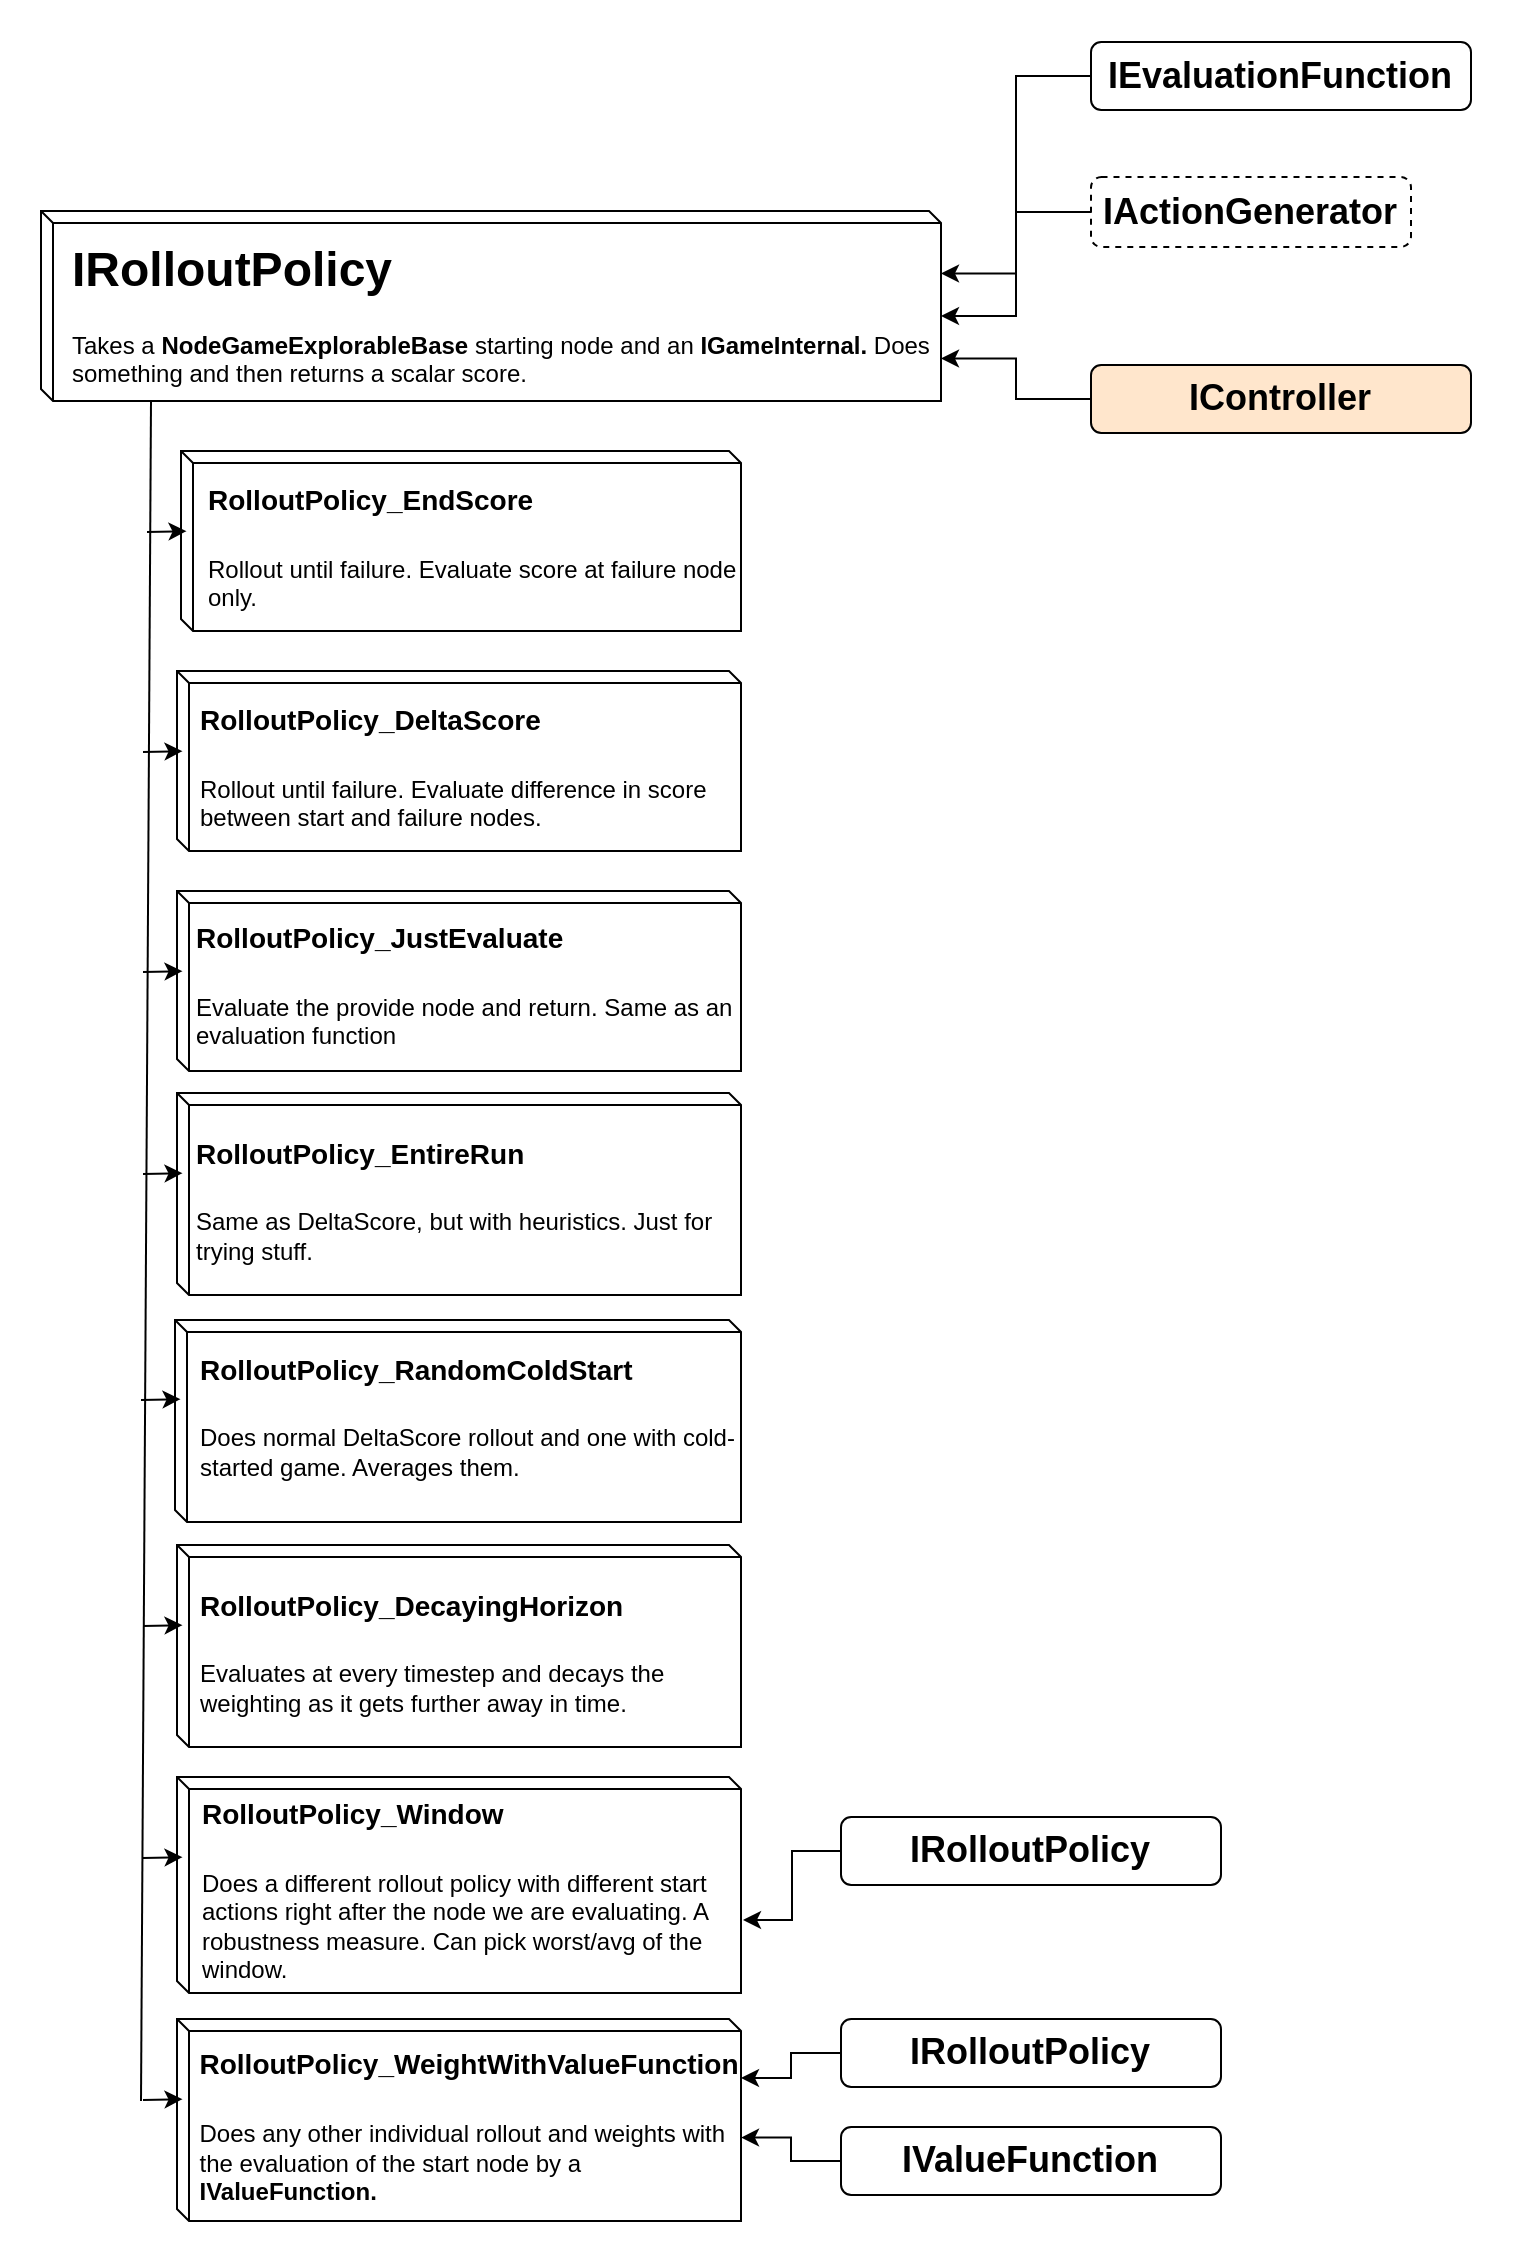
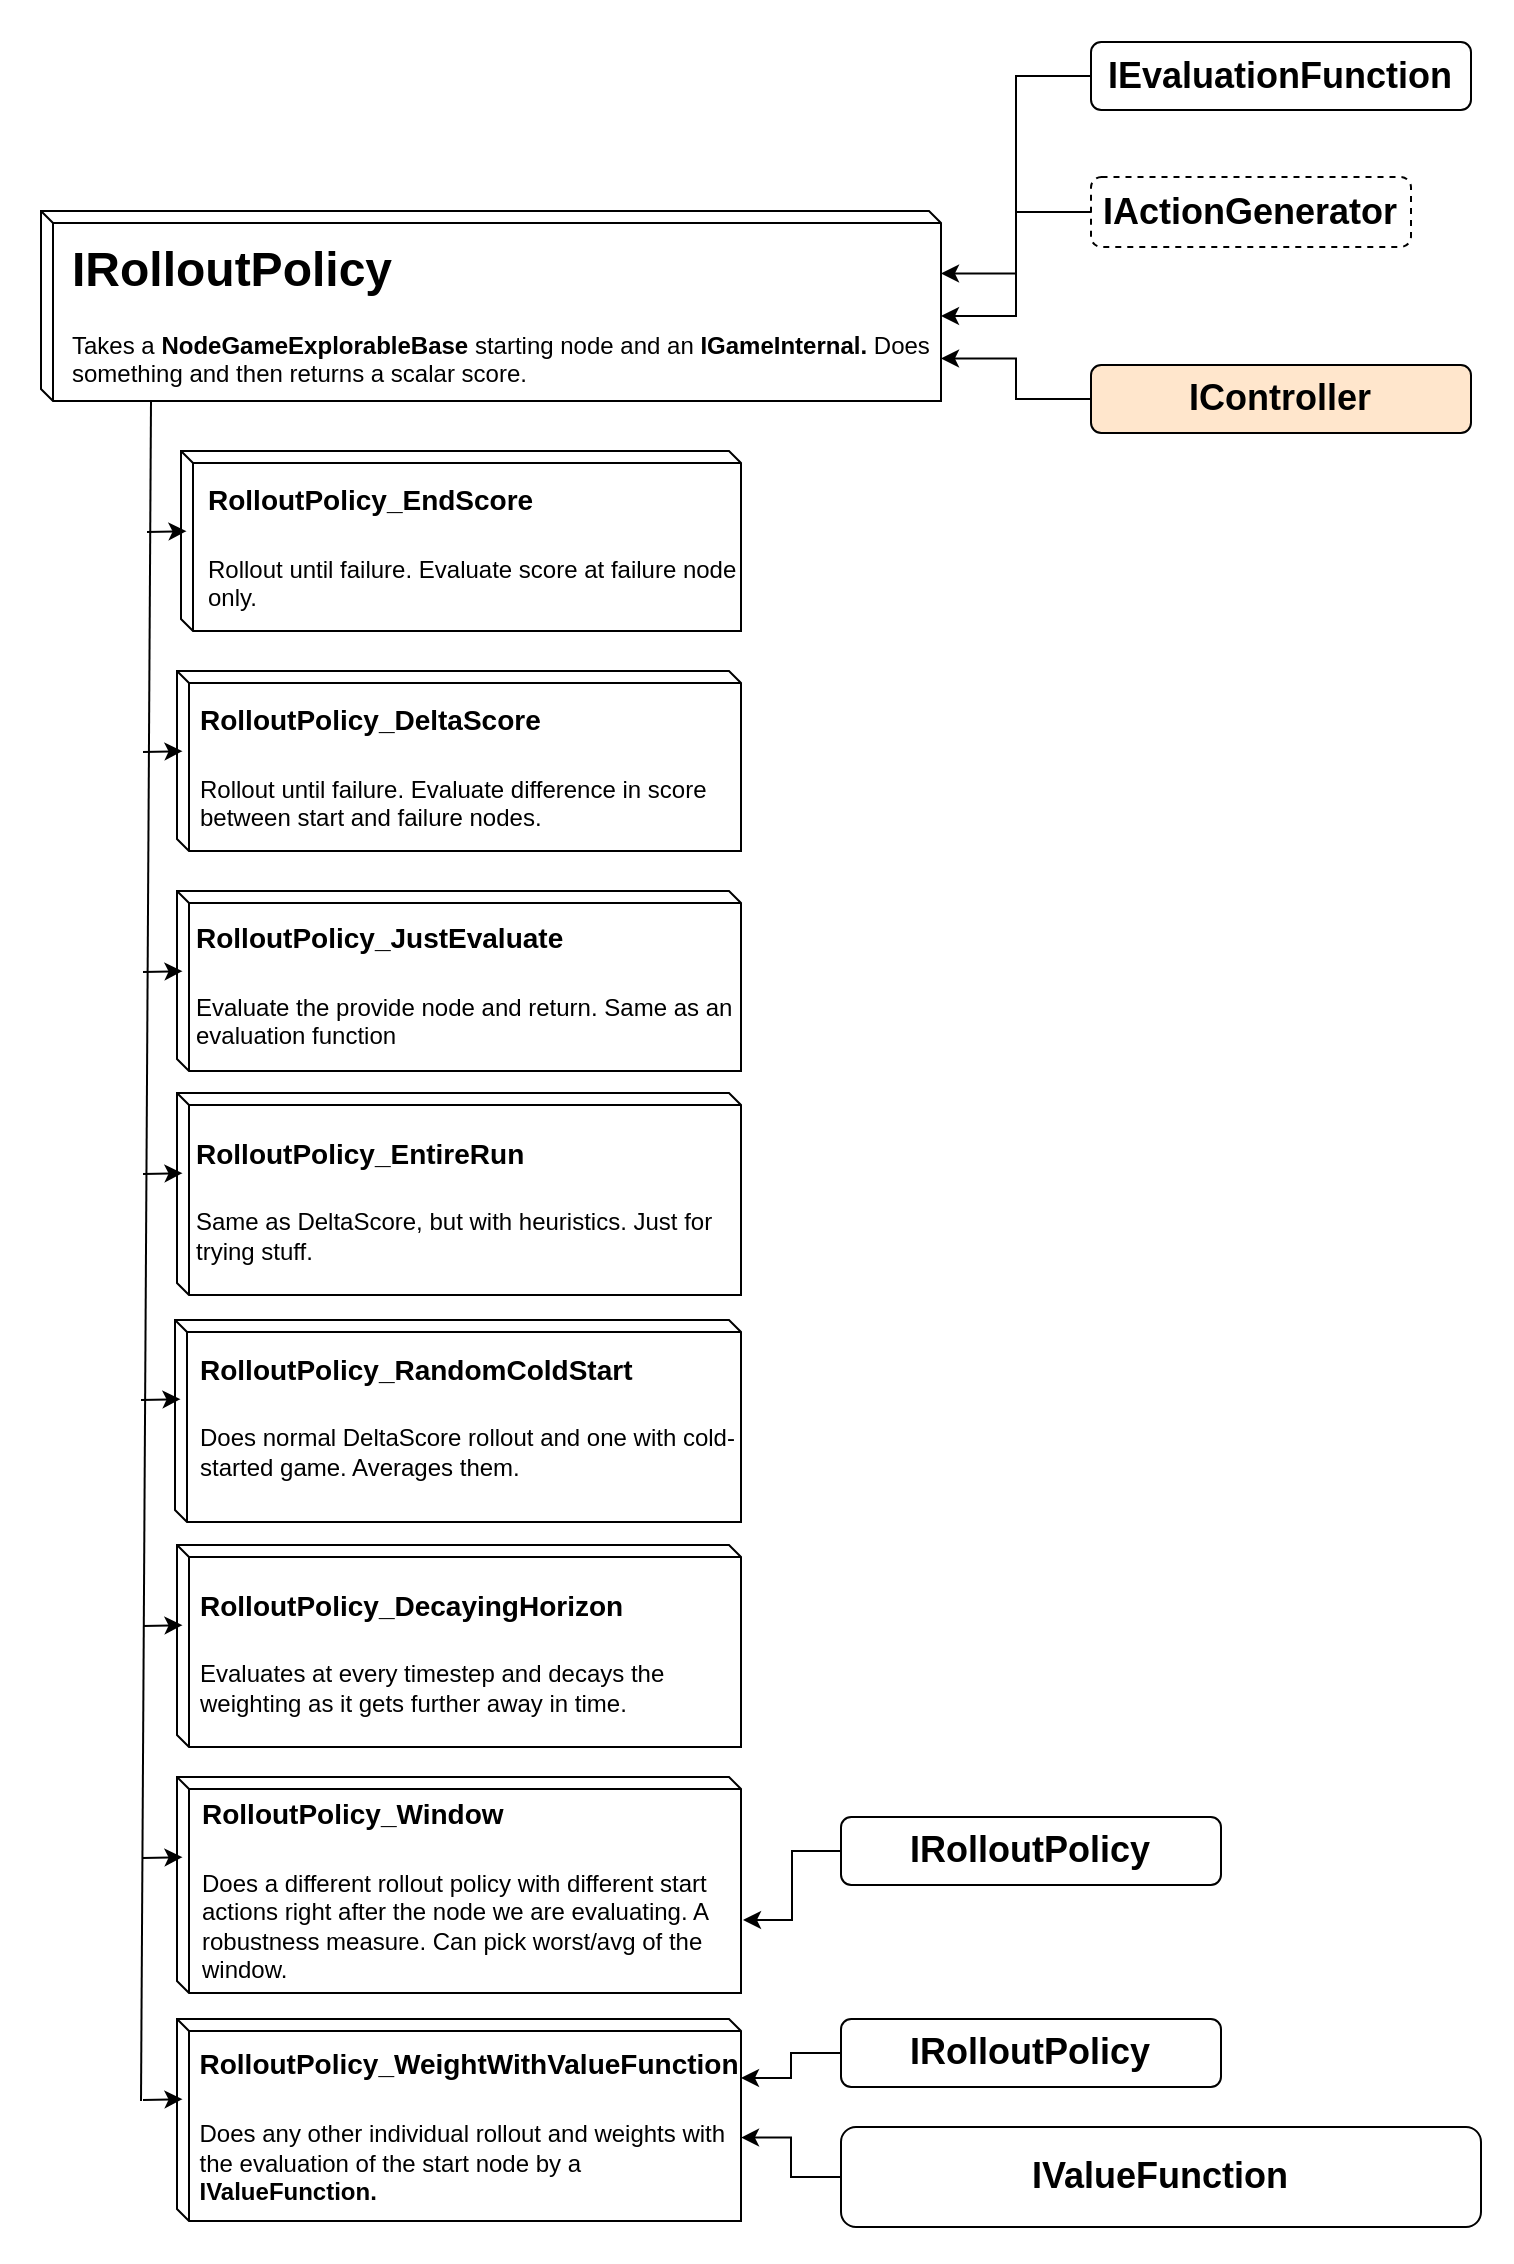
node "IValueFunction": size 380x68 -> 640x100
